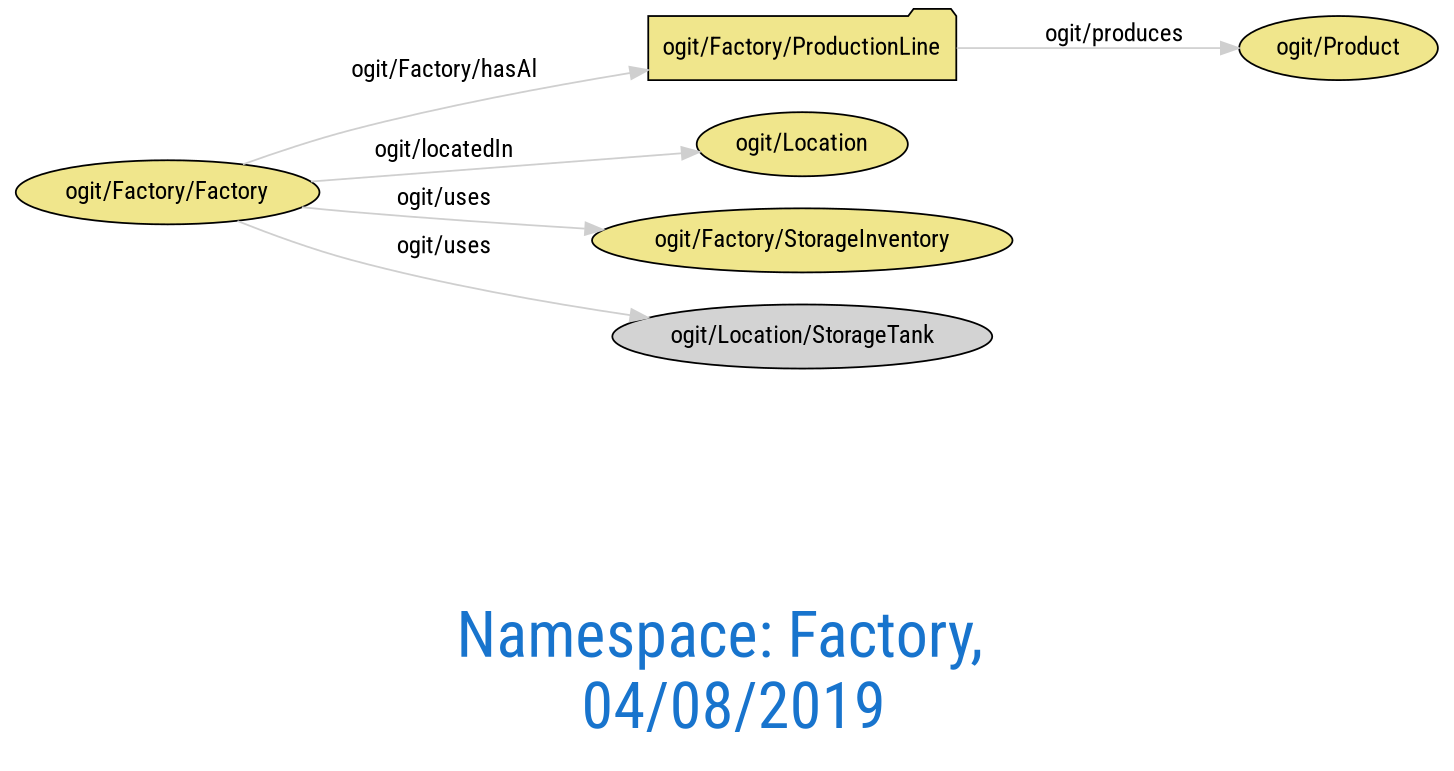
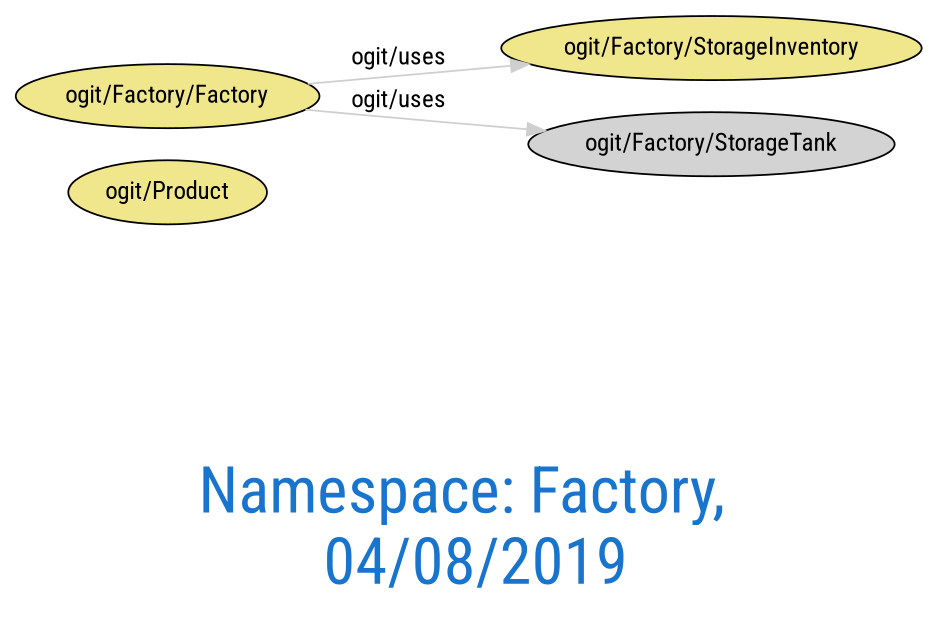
node "ogit/Factory/ProductionLine": removed
node "ogit/Location": removed
node "ogit/Location/StorageTank": label "ogit/Location/StorageTank" -> "ogit/Factory/StorageTank"
